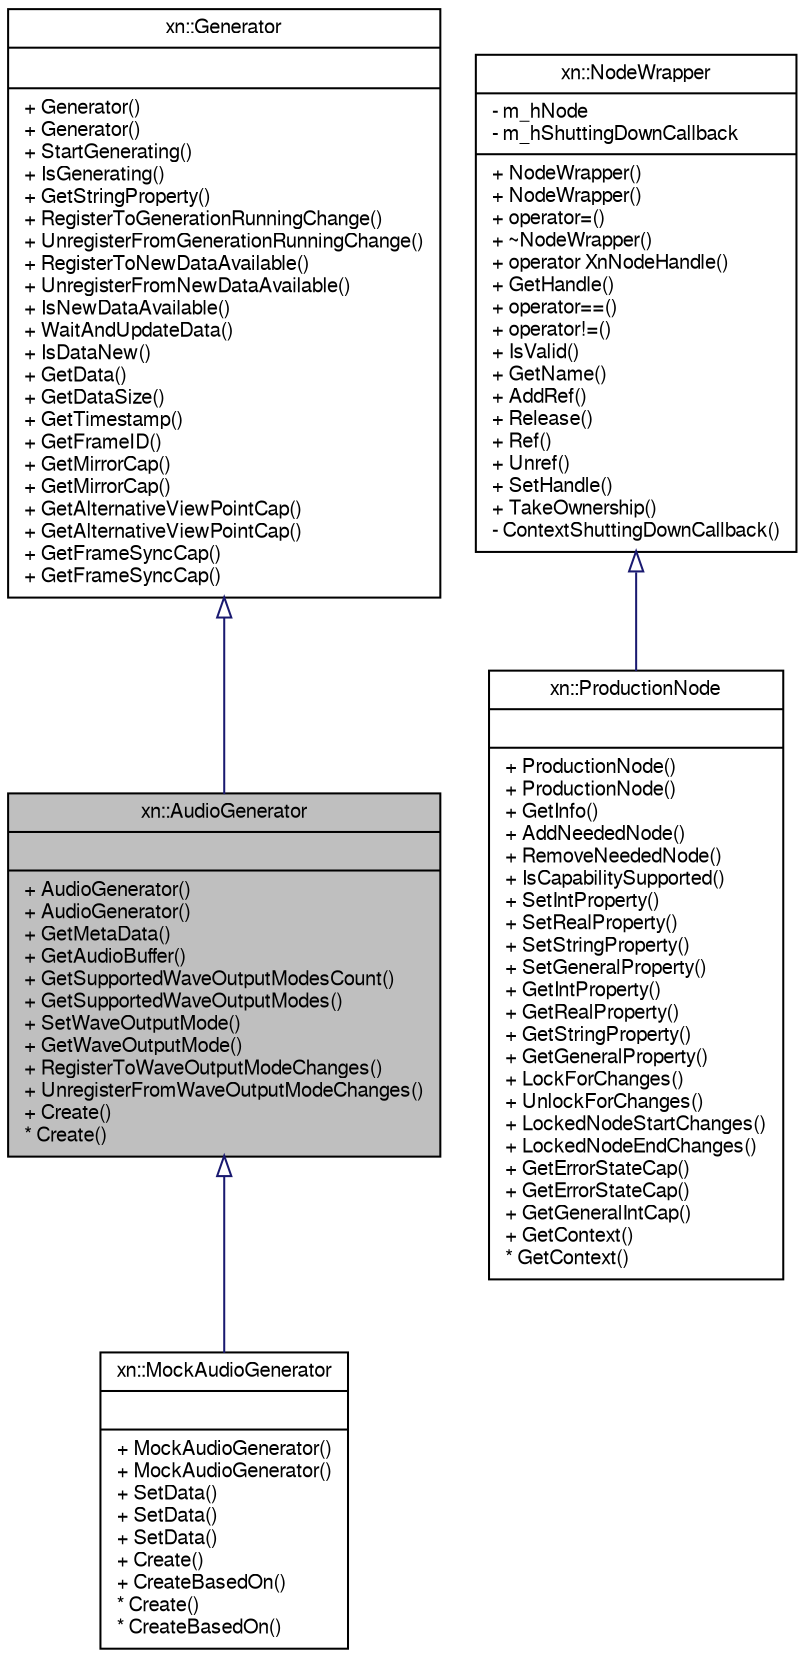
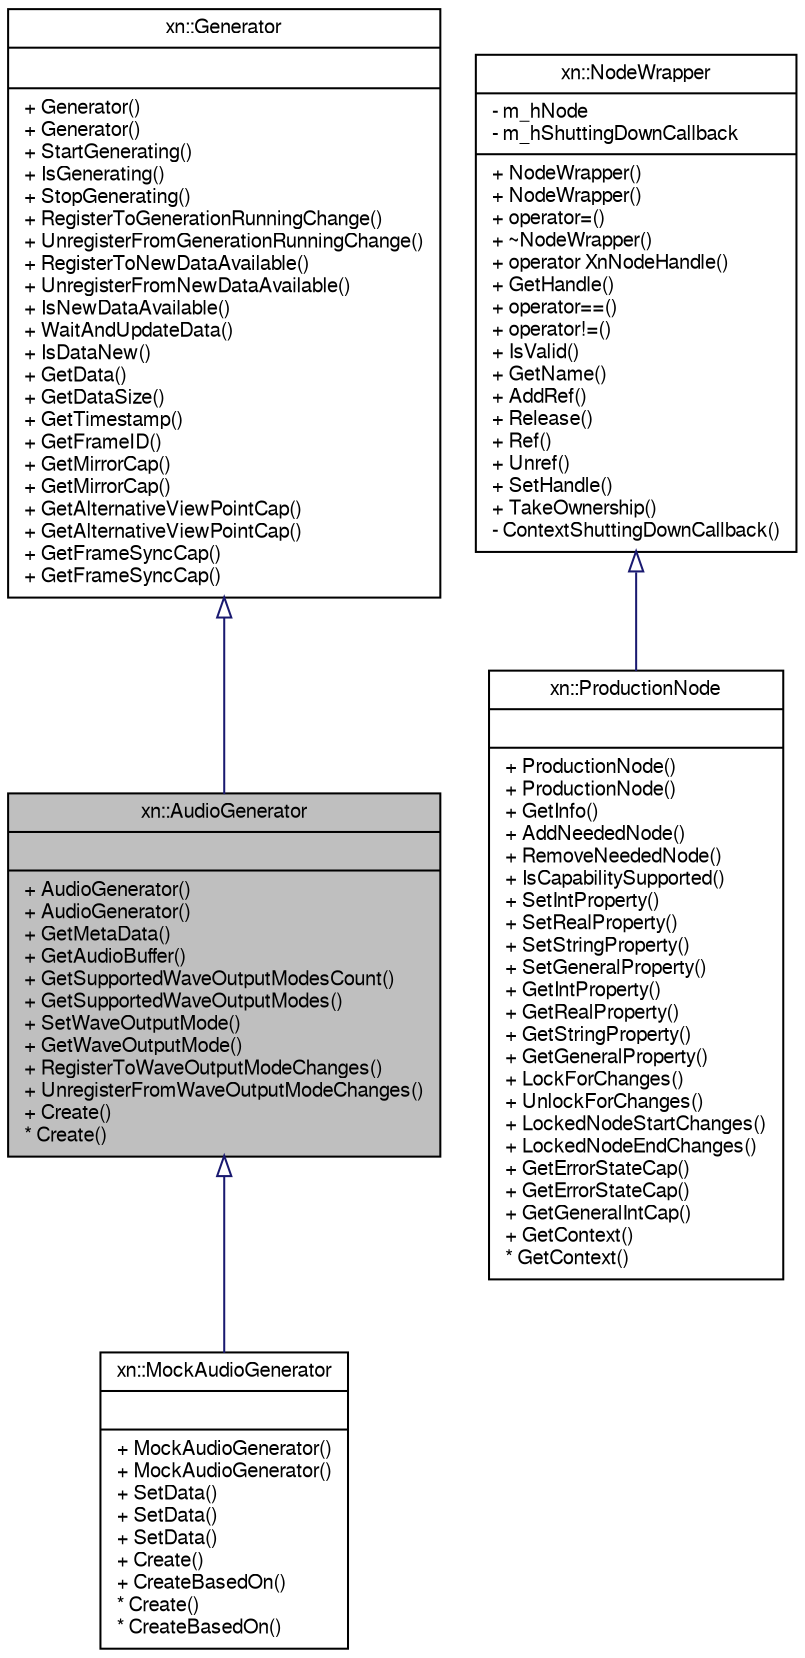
node "xn::Generator": text "+ GetStringProperty()" -> "+ StopGenerating()"
